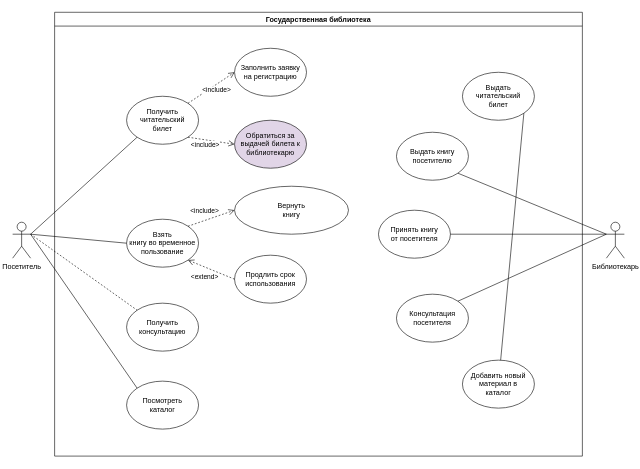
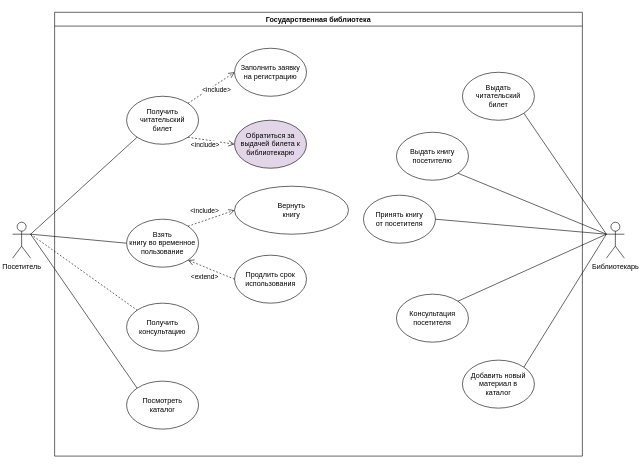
node "Принять книгу от посетителя": moved (414, 234) -> (399, 219)
edge "Выдать читательский билет" -- "Добавить новый материал в каталог": now "Выдать читательский билет" -- "Библиотекарь"
edge "Библиотекарь" -- "Добавить новый материал в каталог": added
